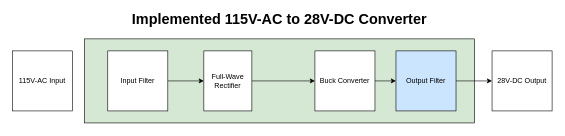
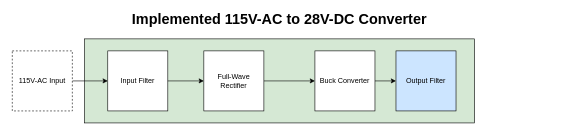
node "115V-AC Input": style solid -> dashed
edge "115V-AC Input" -> "Input Filter": added
node "Full-Wave Rectifier": size 48x60 -> 60x60
edge "Output Filter" -> "28V-DC Output": removed
node "28V-DC Output": removed
